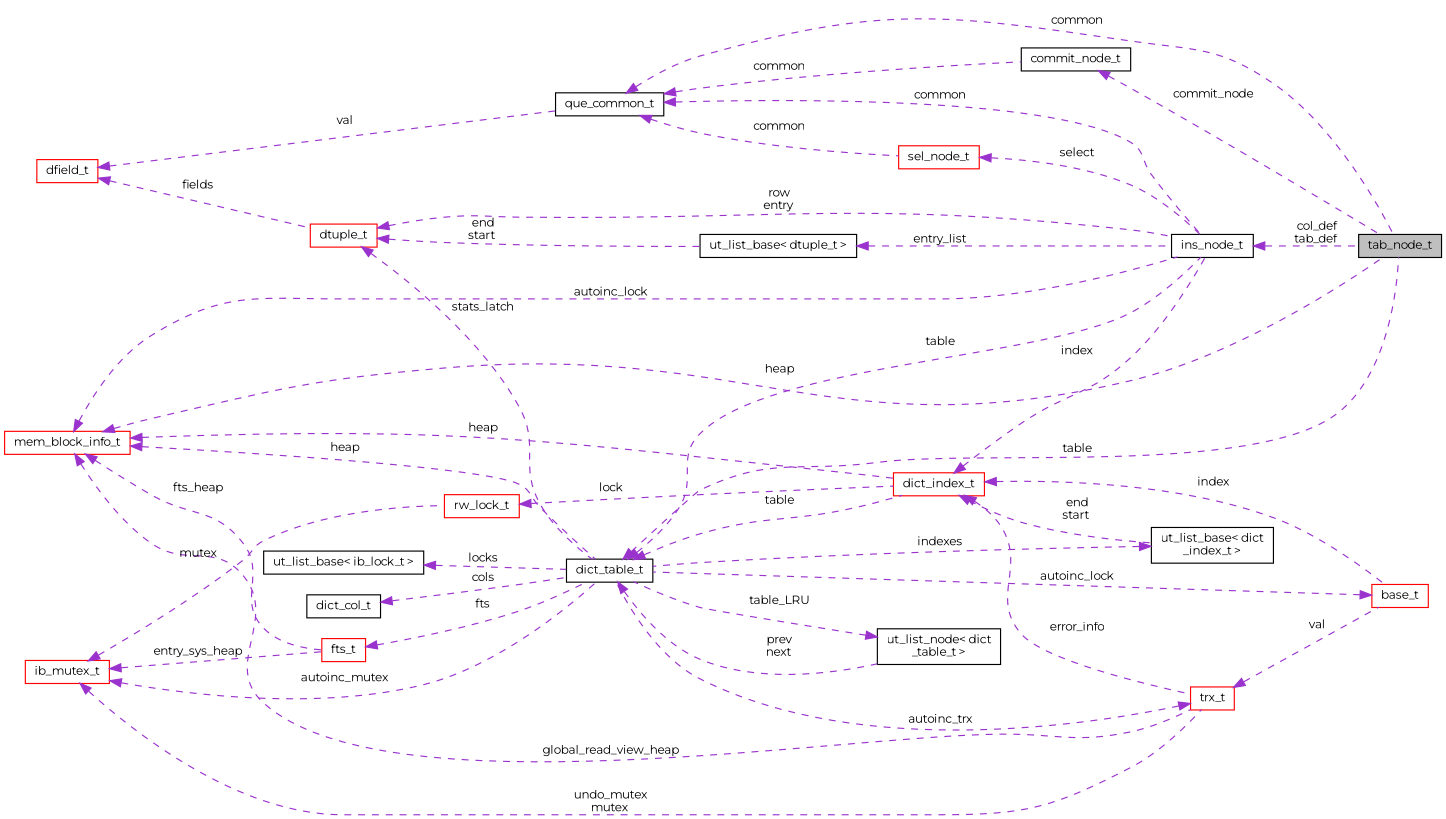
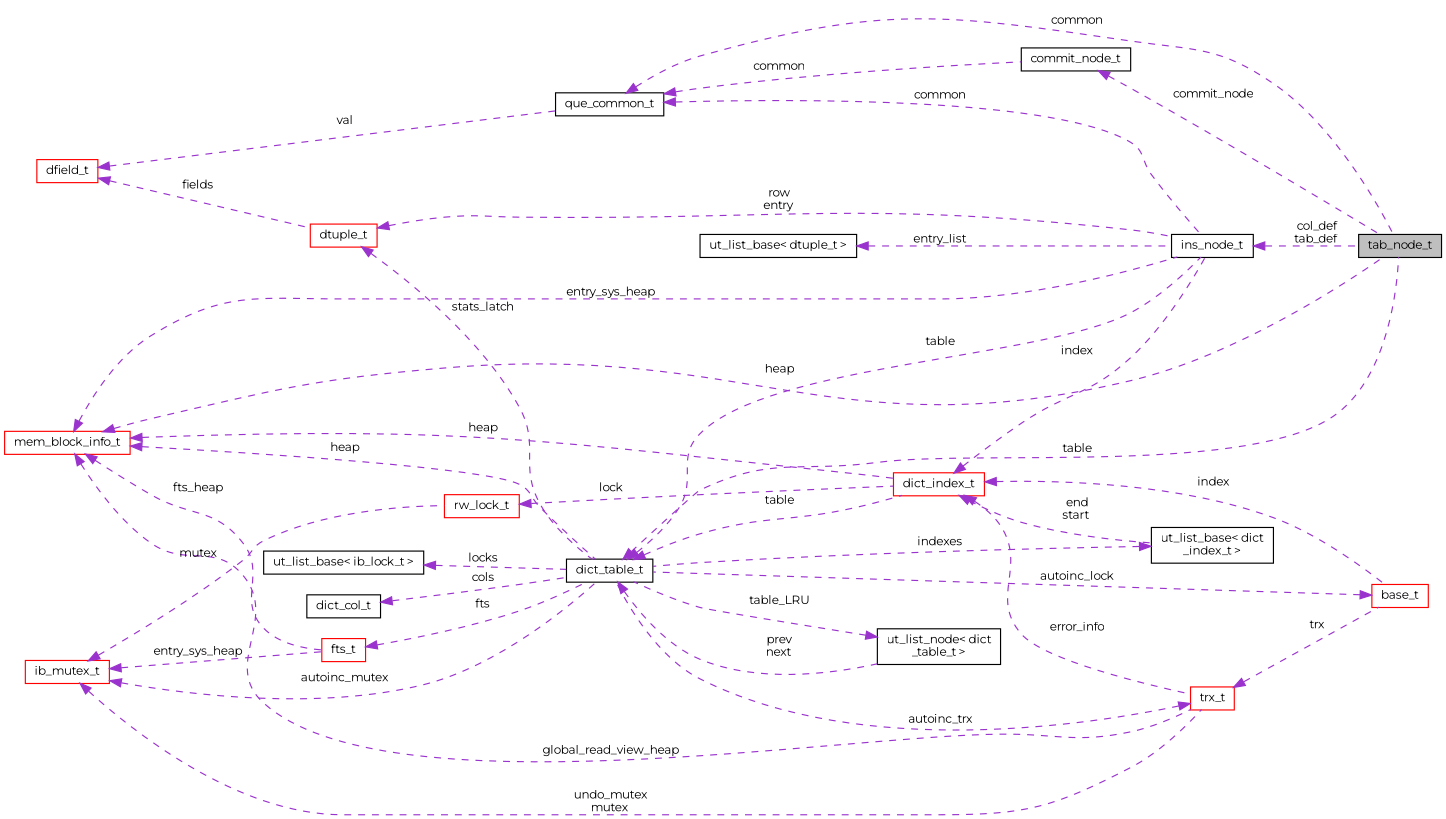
node "sel_node_t": removed
edge "ut_list_base< dtuple_t >" -> "dtuple_t": removed, label "end start"
edge "ins_node_t" -> "mem_block_info_t": label " autoinc_lock" -> " entry_sys_heap"
edge "base_t" -> "trx_t": label " val" -> " trx"
